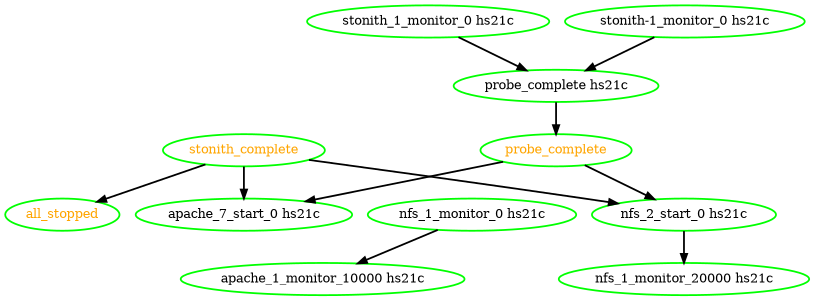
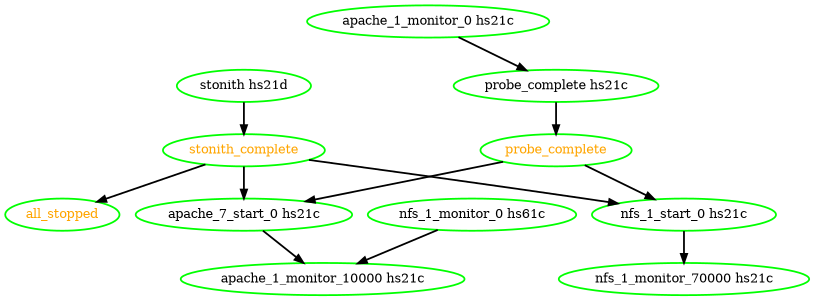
node "stonith_1_monitor_0 hs21c": label "stonith_1_monitor_0 hs21c" -> "apache_1_monitor_0 hs21c"
node "stonith-1_monitor_0 hs21c": removed
node "stonith hs21d": added
node "nfs_1_monitor_0 hs21c": label "nfs_1_monitor_0 hs21c" -> "nfs_1_monitor_0 hs61c"
node "nfs_2_start_0 hs21c": label "nfs_2_start_0 hs21c" -> "nfs_1_start_0 hs21c"
edge "apache_7_start_0 hs21c" -> "apache_1_monitor_10000 hs21c": added
node "nfs_1_monitor_20000 hs21c": label "nfs_1_monitor_20000 hs21c" -> "nfs_1_monitor_70000 hs21c"
